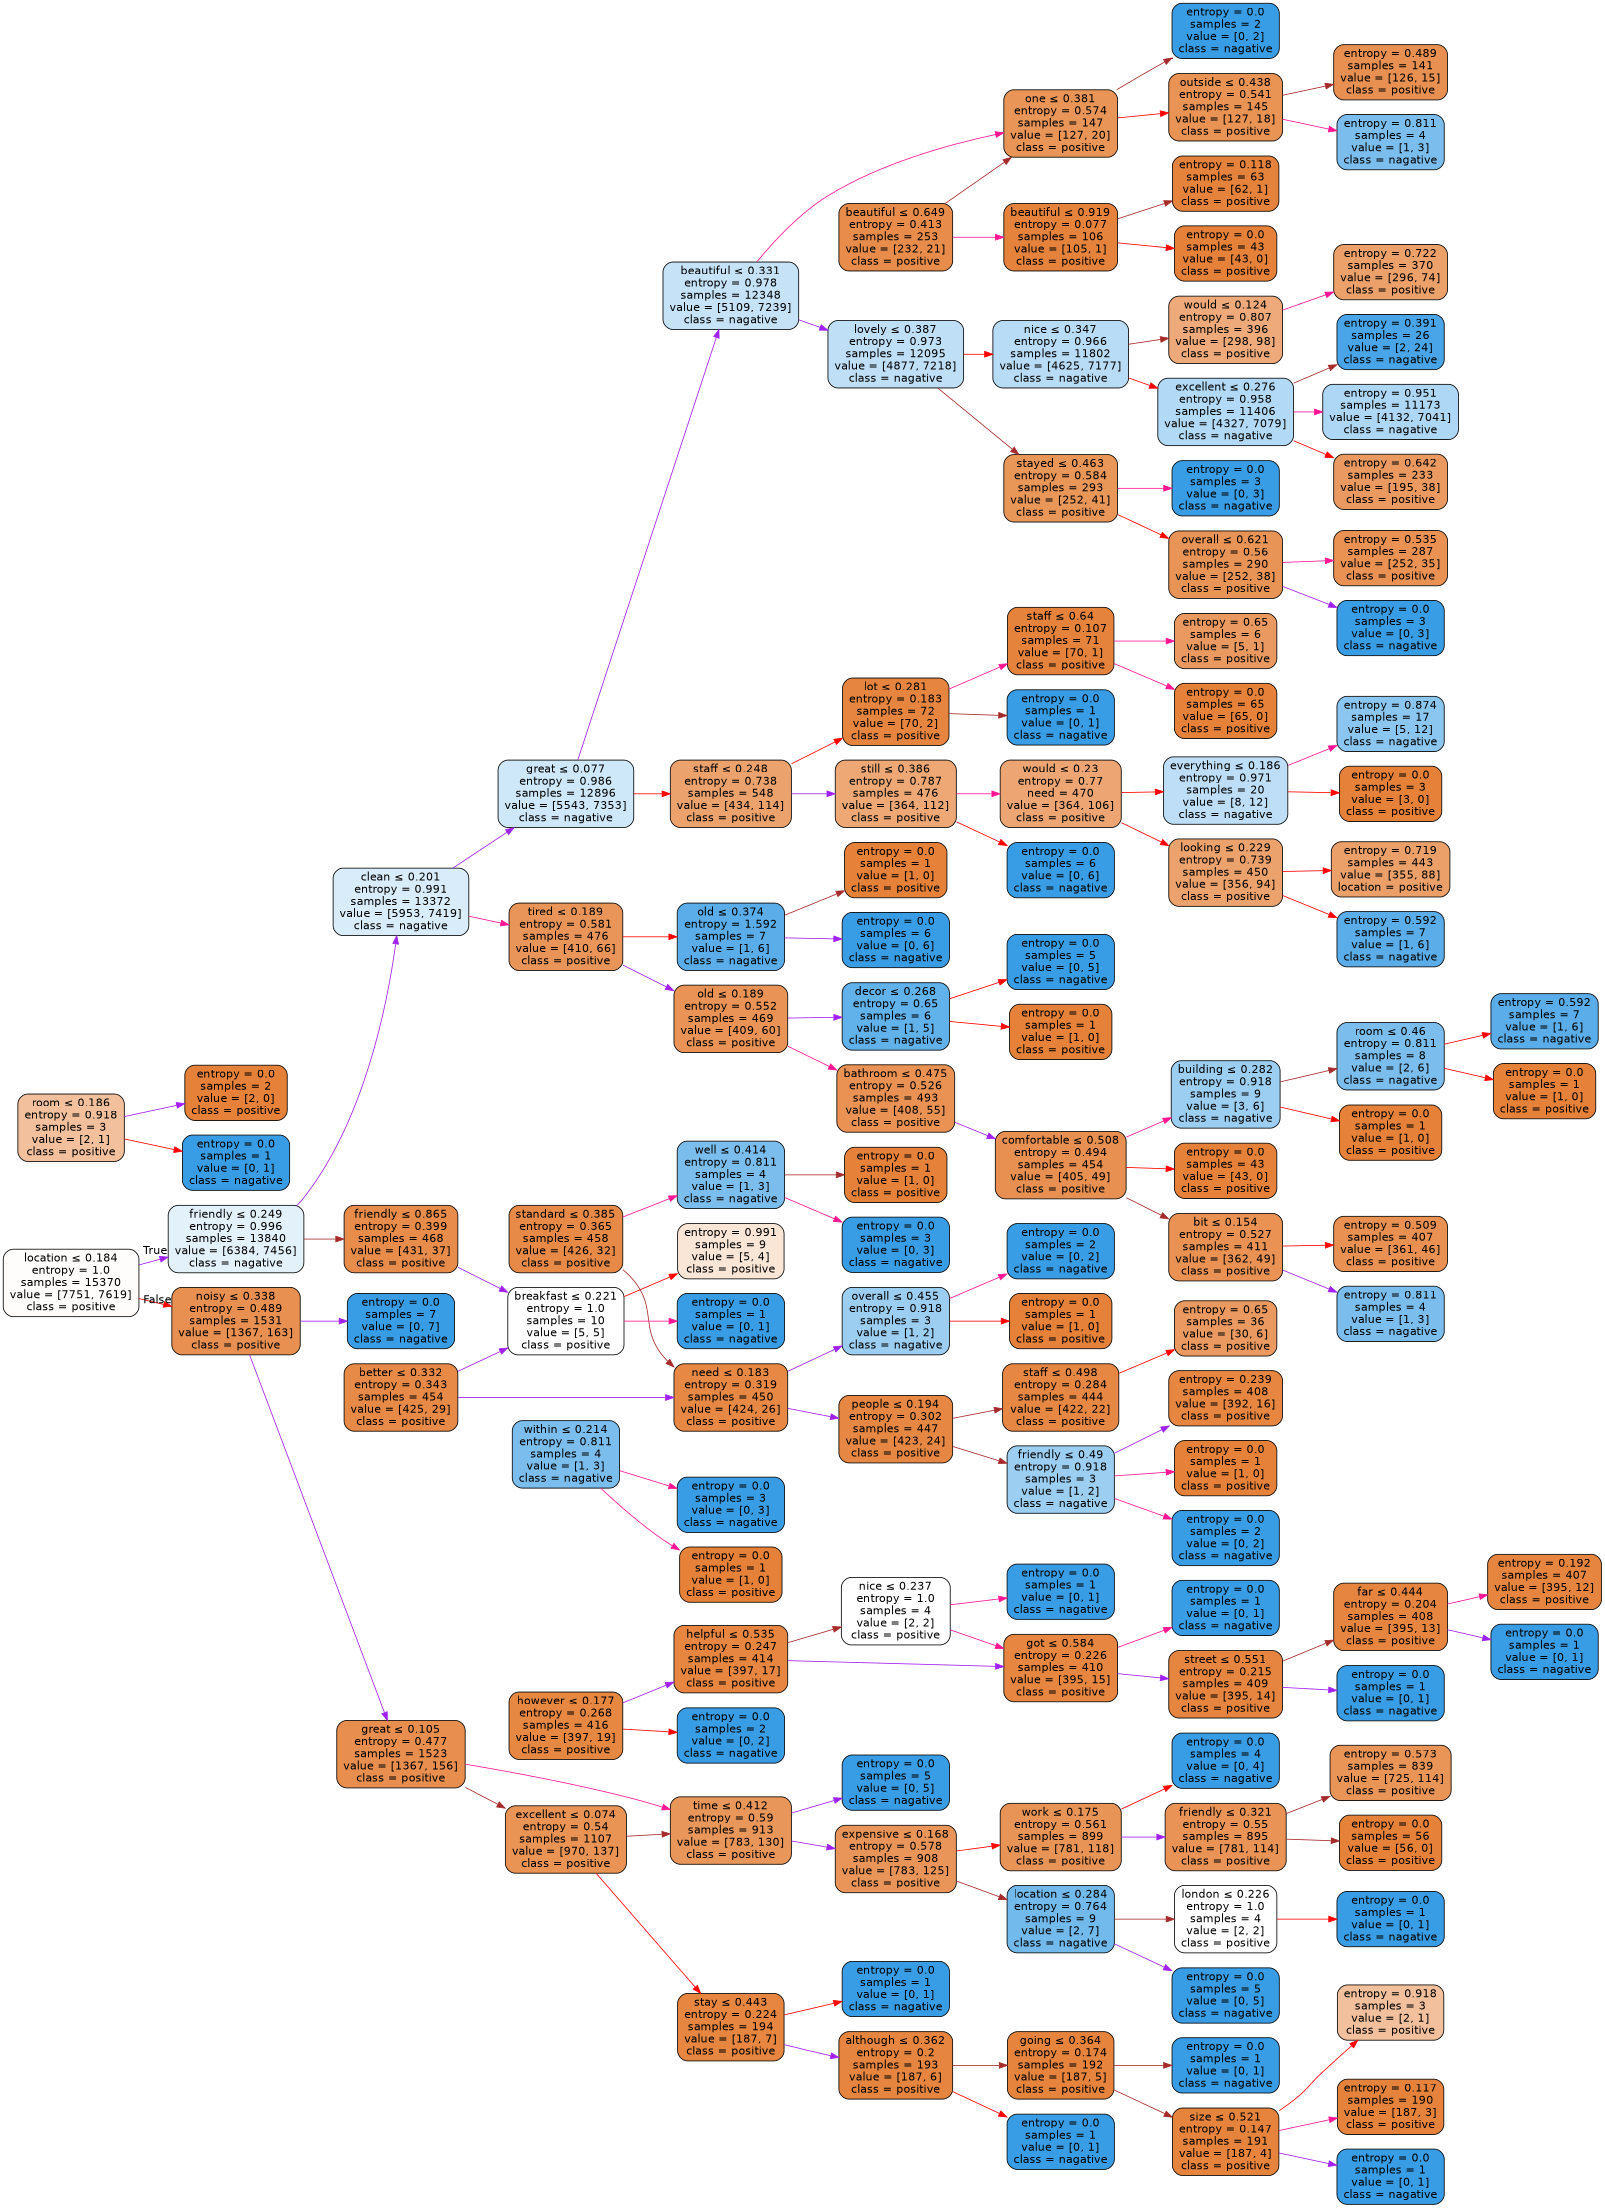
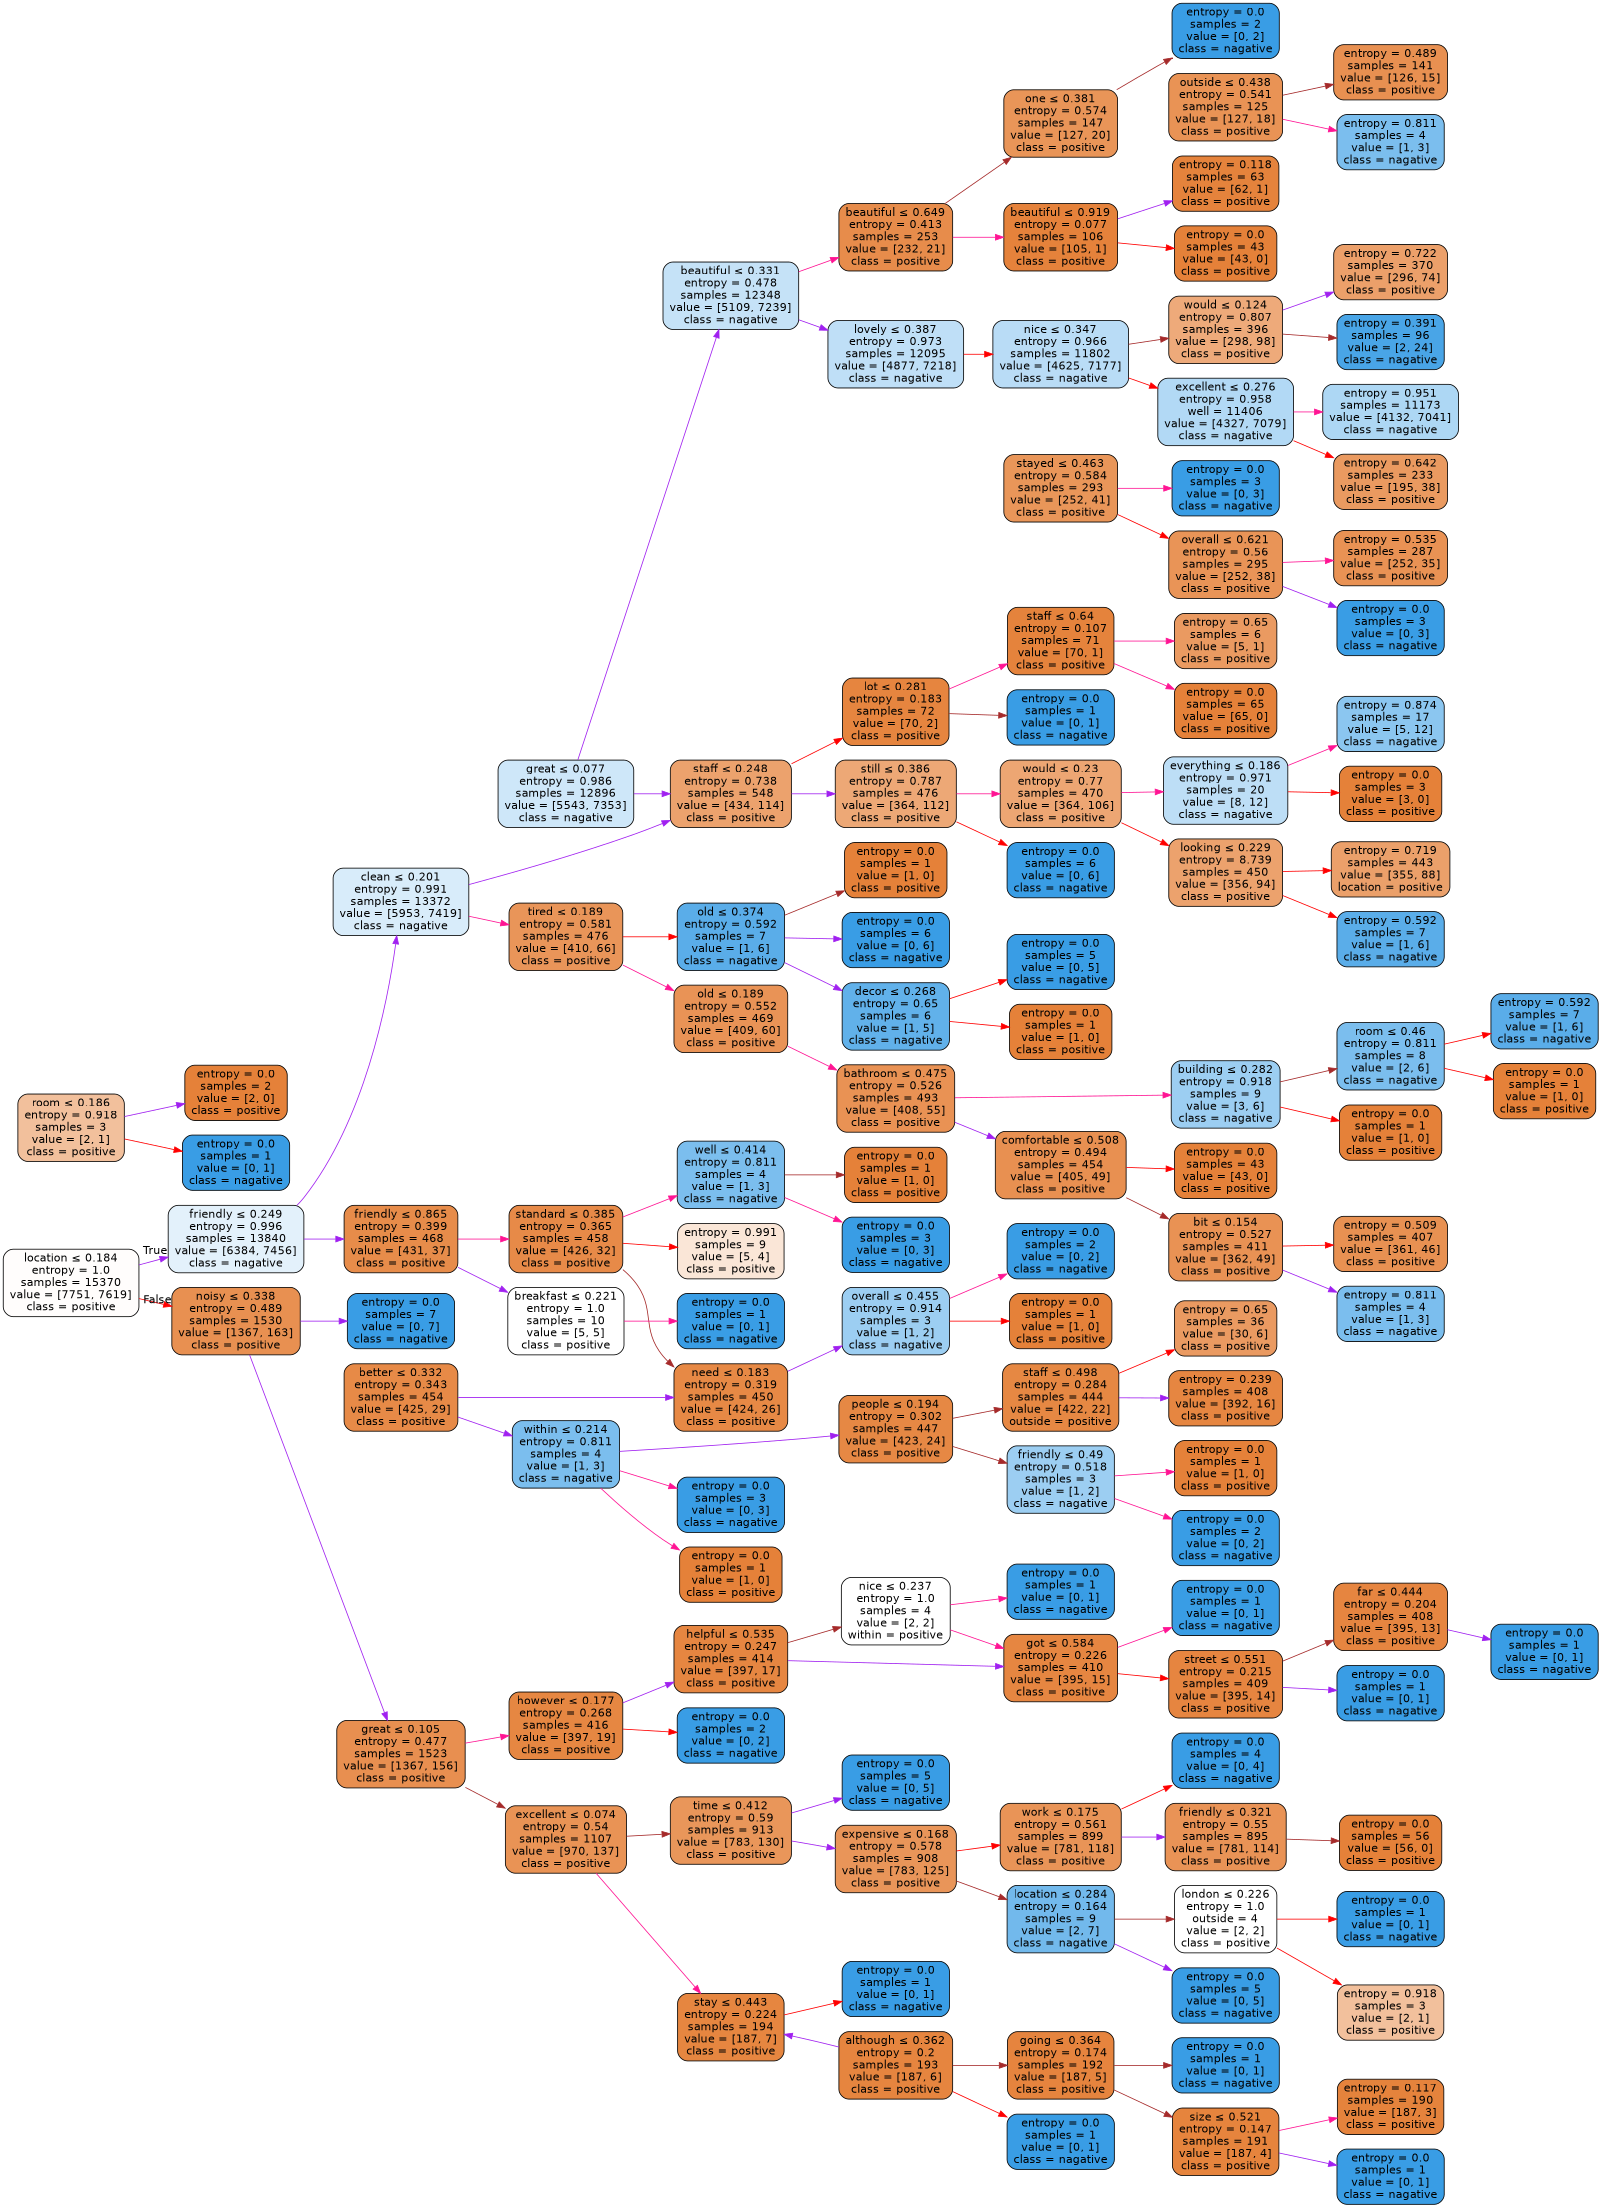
node "outside ≤ 0.438": text "samples = 145" -> "samples = 125"
edge "one ≤ 0.381" -> "outside ≤ 0.438": removed
edge "beautiful ≤ 0.331" -> "one ≤ 0.381": now "beautiful ≤ 0.331" -> "beautiful ≤ 0.649"
edge "beautiful ≤ 0.919" -> "entropy = 0.118": color brown -> purple
node "beautiful ≤ 0.331": text "entropy = 0.978" -> "entropy = 0.478"
edge "would ≤ 0.124" -> "entropy = 0.722": color deeppink -> purple
node "entropy = 0.391": text "samples = 26" -> "samples = 96"
edge "excellent ≤ 0.276" -> "entropy = 0.391": now "would ≤ 0.124" -> "entropy = 0.391"
node "excellent ≤ 0.276": text "samples = 11406" -> "well = 11406"
edge "lovely ≤ 0.387" -> "stayed ≤ 0.463": removed
node "overall ≤ 0.621": text "samples = 290" -> "samples = 295"
edge "would ≤ 0.23" -> "everything ≤ 0.186": color red -> deeppink
node "would ≤ 0.23": text "need = 470" -> "samples = 470"
edge "great ≤ 0.077" -> "staff ≤ 0.248": color red -> purple
edge "clean ≤ 0.201" -> "great ≤ 0.077": now "clean ≤ 0.201" -> "staff ≤ 0.248"
node "looking ≤ 0.229": text "entropy = 0.739" -> "entropy = 8.739"
node "old ≤ 0.374": text "entropy = 1.592" -> "entropy = 0.592"
edge "tired ≤ 0.189" -> "old ≤ 0.189": color purple -> deeppink
edge "old ≤ 0.189" -> "decor ≤ 0.268": now "old ≤ 0.374" -> "decor ≤ 0.268"
edge "comfortable ≤ 0.508" -> "building ≤ 0.282": now "bathroom ≤ 0.475" -> "building ≤ 0.282"
edge "friendly ≤ 0.249" -> "friendly ≤ 0.865": color brown -> purple
edge "friendly ≤ 0.865" -> "standard ≤ 0.385": added
edge "breakfast ≤ 0.221" -> "entropy = 0.991": now "standard ≤ 0.385" -> "entropy = 0.991"
node "overall ≤ 0.455": text "entropy = 0.918" -> "entropy = 0.914"
node "noisy ≤ 0.338": text "samples = 1531" -> "samples = 1530"
edge "better ≤ 0.332" -> "breakfast ≤ 0.221": now "better ≤ 0.332" -> "within ≤ 0.214"
edge "need ≤ 0.183" -> "people ≤ 0.194": now "within ≤ 0.214" -> "people ≤ 0.194"
node "staff ≤ 0.498": text "class = positive" -> "outside = positive"
edge "friendly ≤ 0.49" -> "entropy = 0.239": now "staff ≤ 0.498" -> "entropy = 0.239"
node "friendly ≤ 0.49": text "entropy = 0.918" -> "entropy = 0.518"
node "entropy = 0.192": removed
node "nice ≤ 0.237": text "class = positive" -> "within = positive"
edge "got ≤ 0.584" -> "street ≤ 0.551": color purple -> red
node "entropy = 0.573": removed
edge "great ≤ 0.105" -> "time ≤ 0.412": now "great ≤ 0.105" -> "however ≤ 0.177"
node "location ≤ 0.284": text "entropy = 0.764" -> "entropy = 0.164"
node "london ≤ 0.226": text "samples = 4" -> "outside = 4"
edge "excellent ≤ 0.074" -> "stay ≤ 0.443": color red -> deeppink
edge "stay ≤ 0.443" -> "although ≤ 0.362": reversed
edge "size ≤ 0.521" -> "entropy = 0.918": now "london ≤ 0.226" -> "entropy = 0.918"
